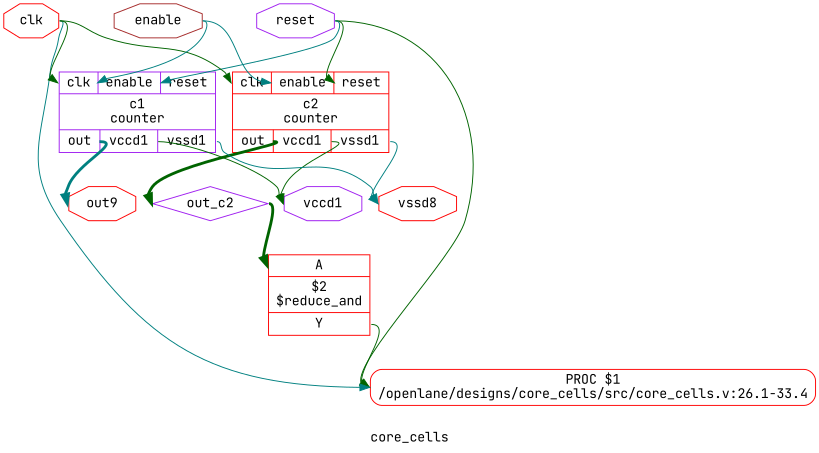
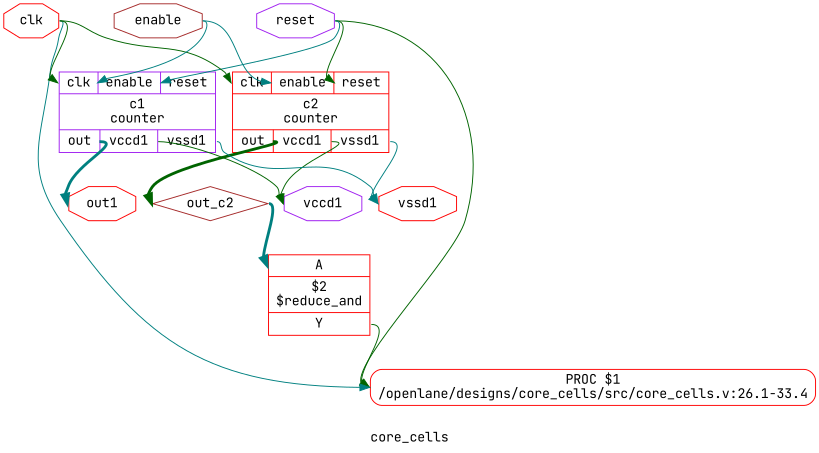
node "out9": label "out9" -> "out1"
node "out_c2": color purple -> brown
node "vssd8": label "vssd8" -> "vssd1"
edge "out_c2" -> "A": color darkgreen -> teal
